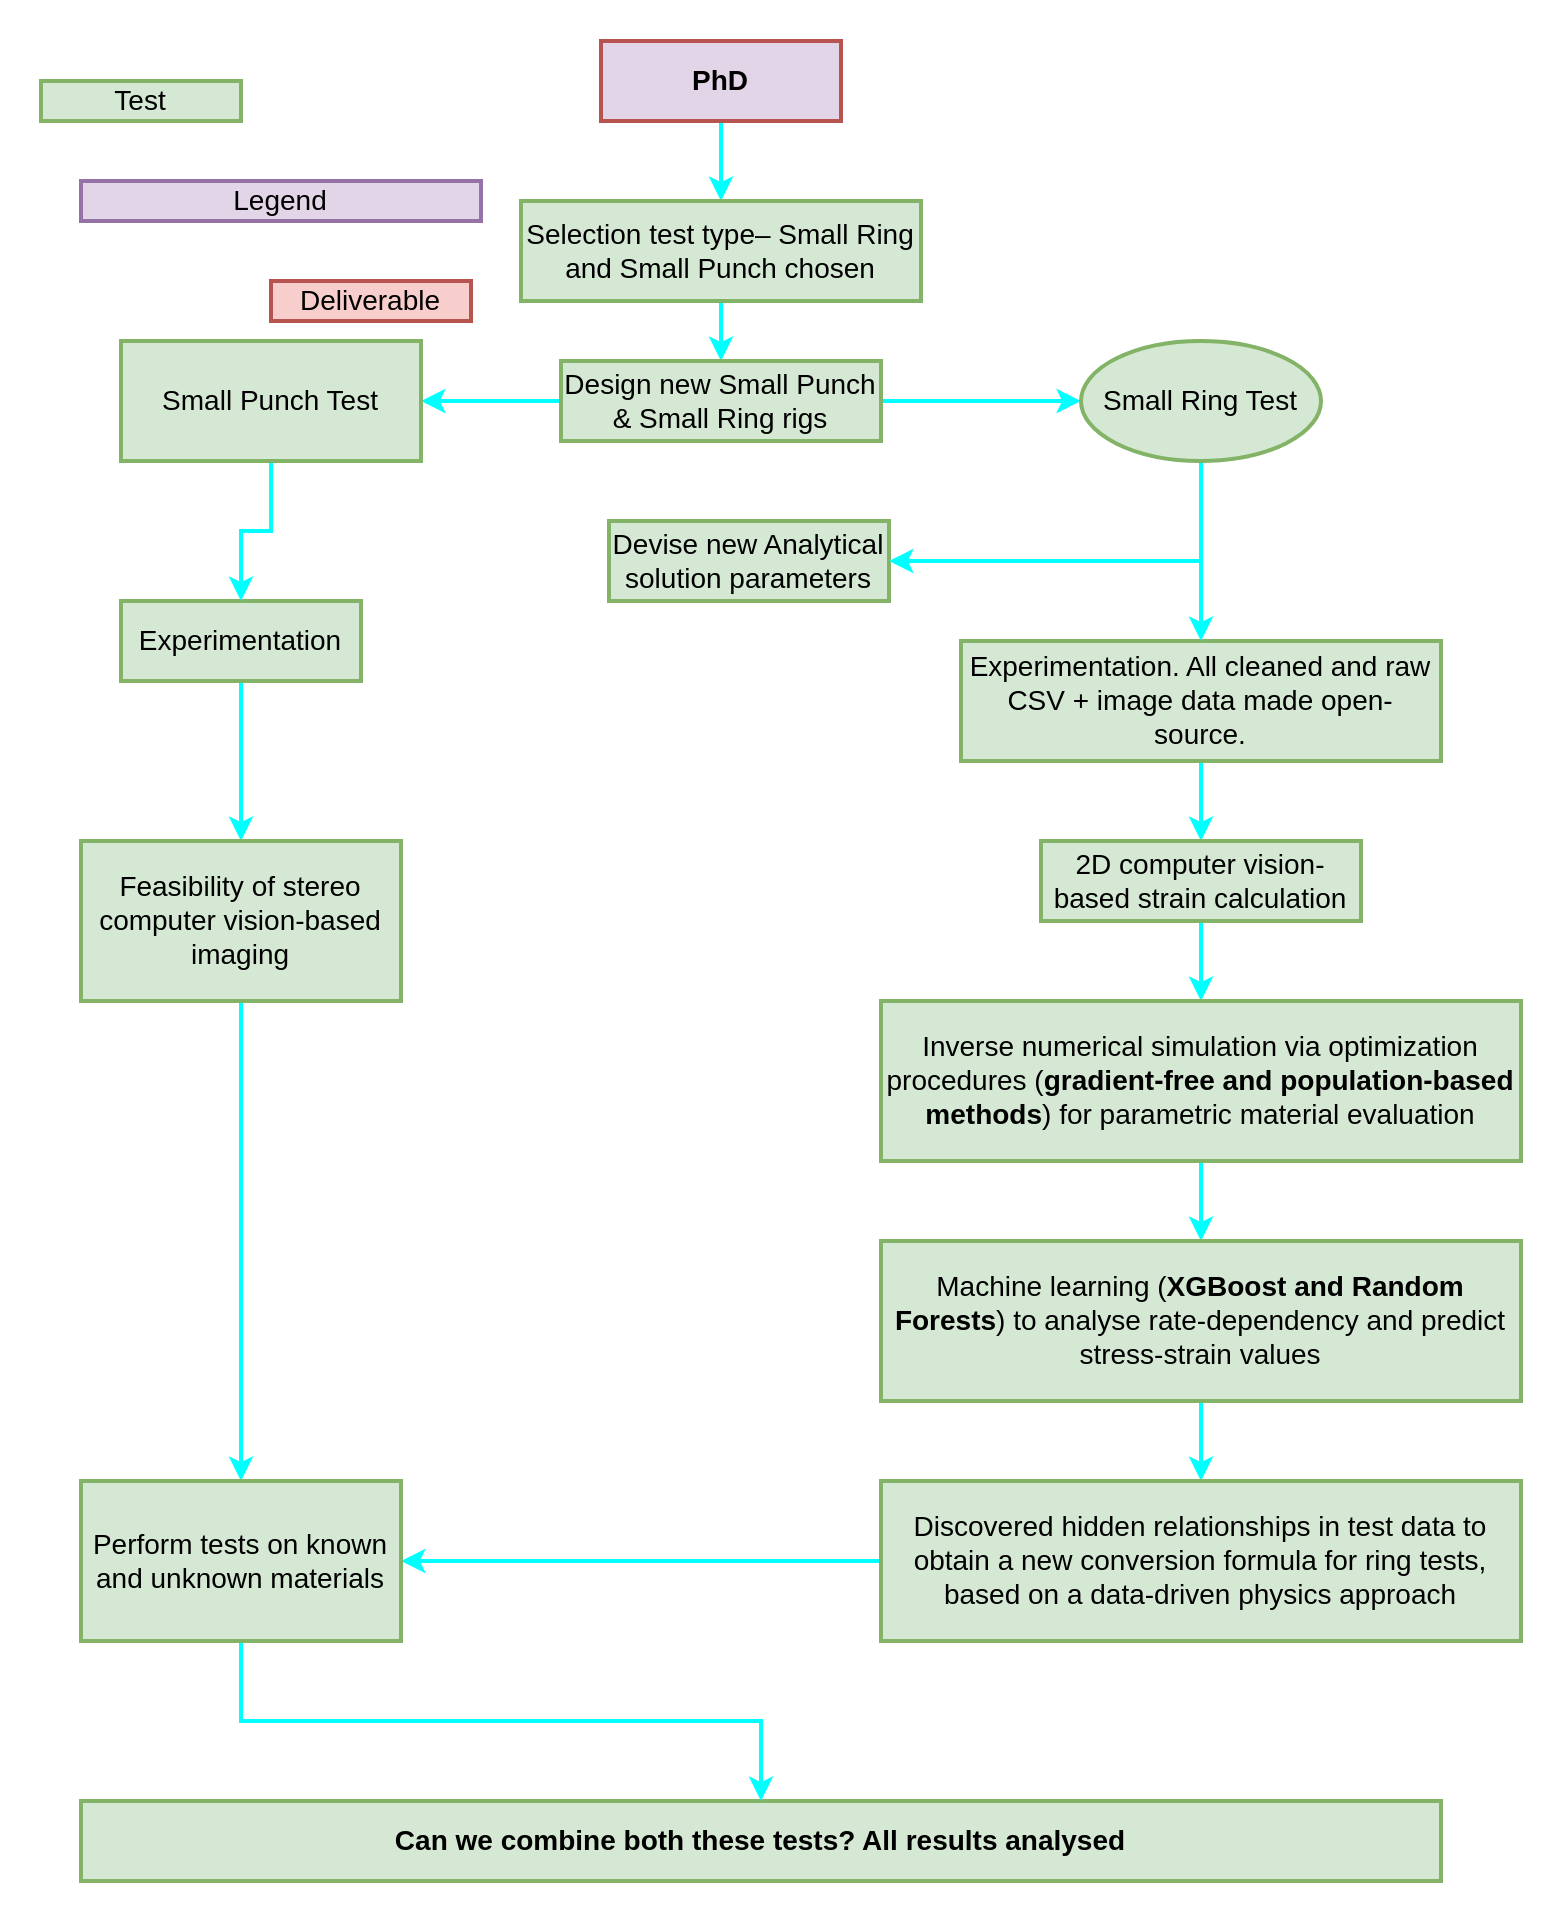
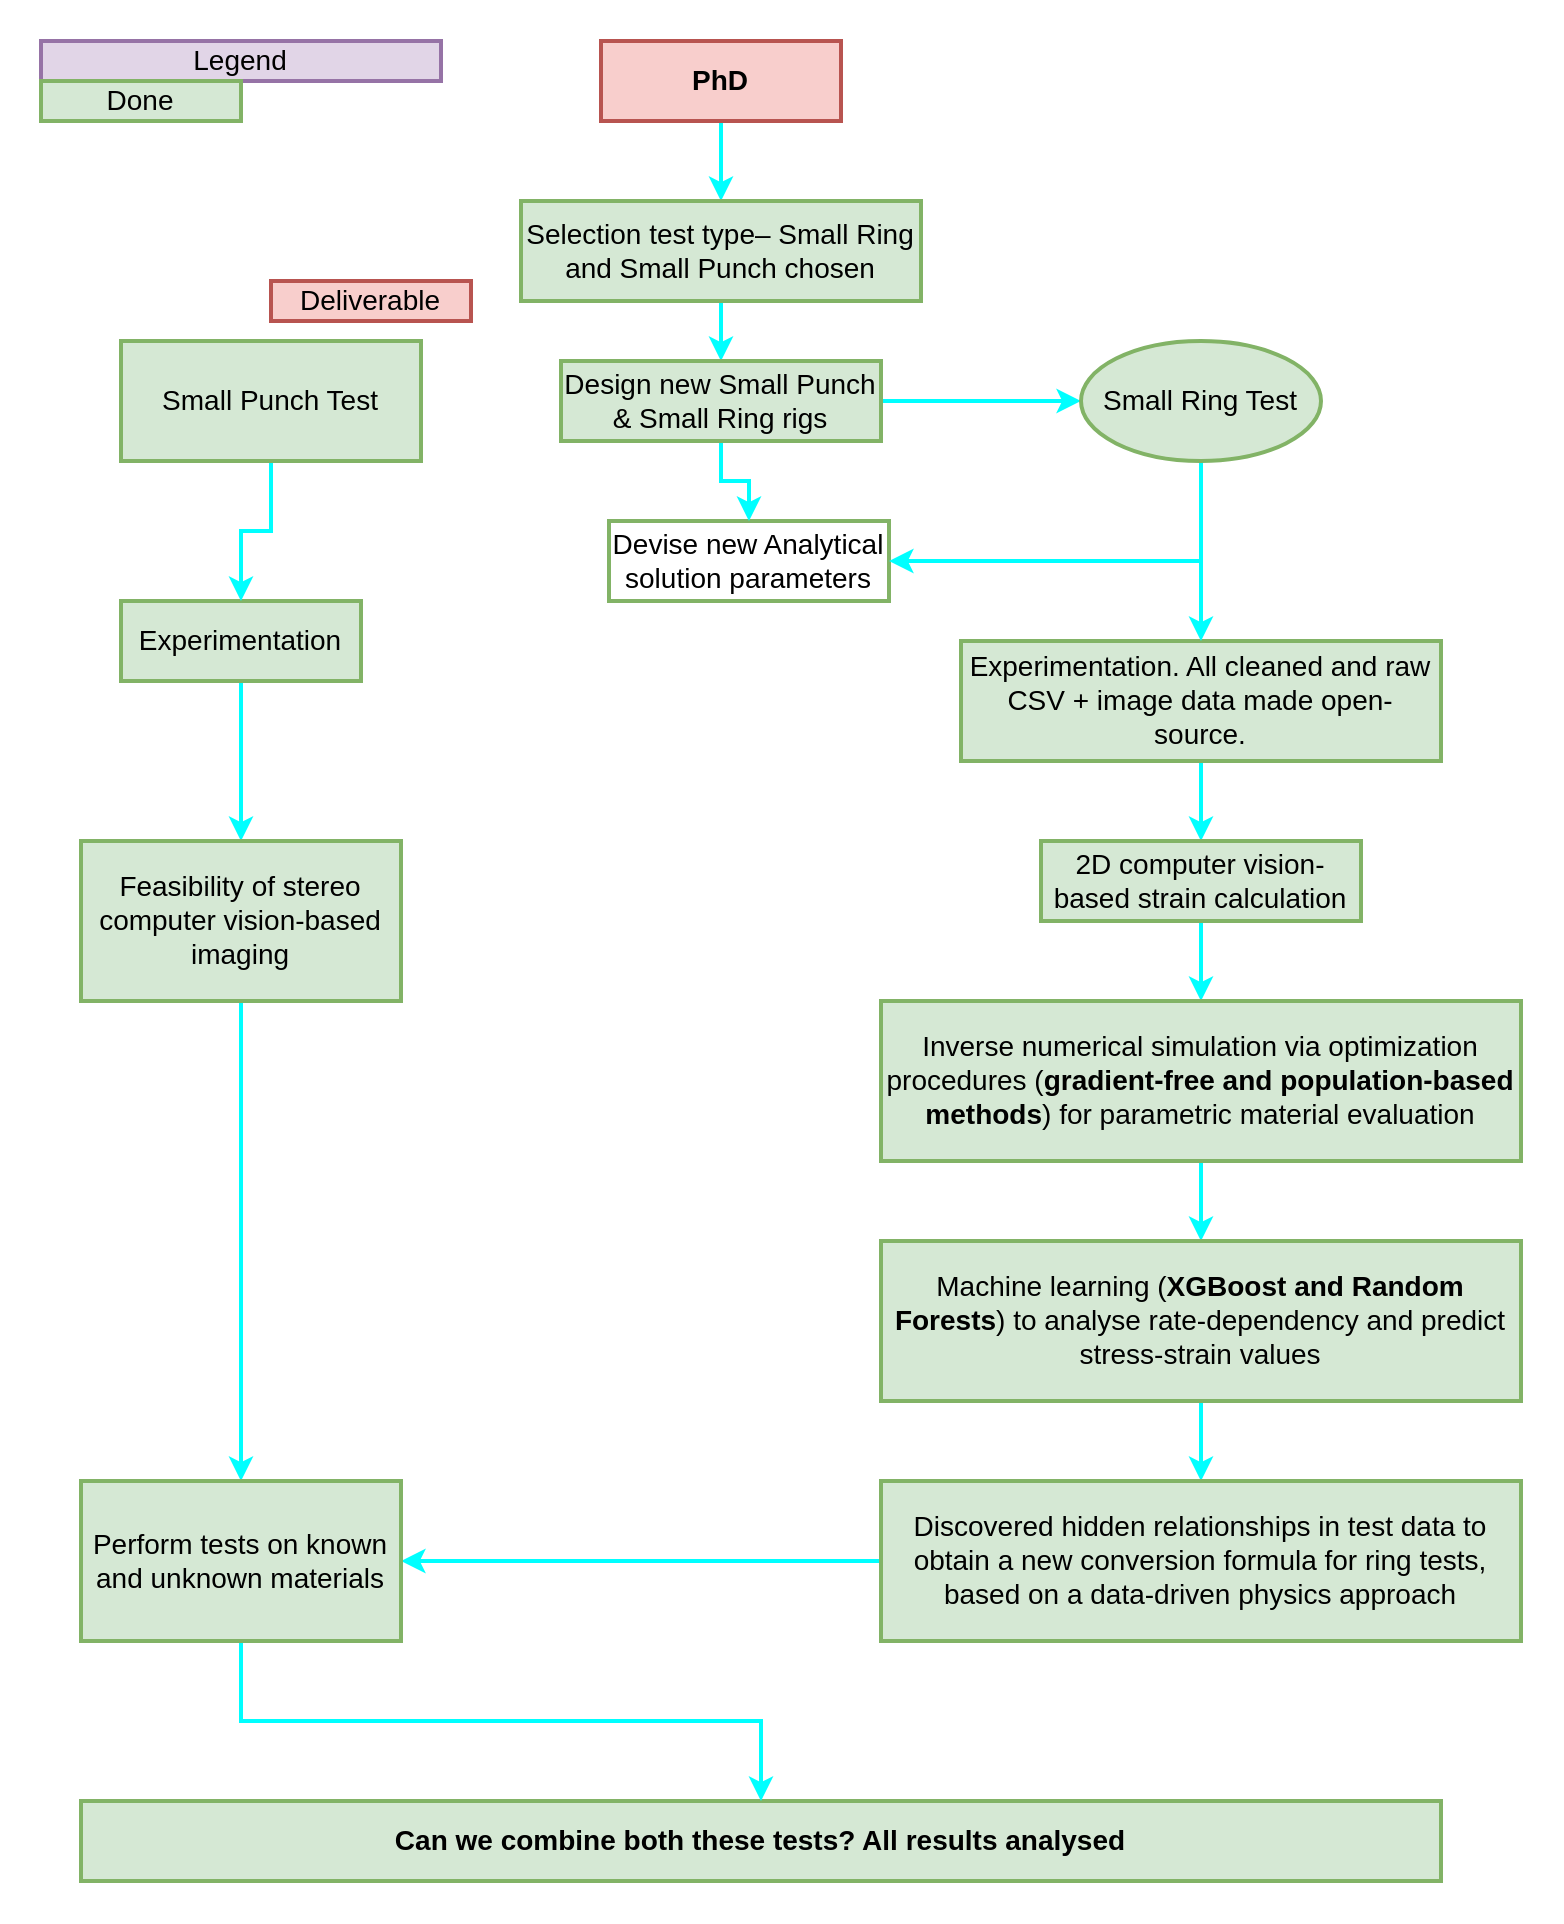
node "PhD": fillcolor #e1d5e7 -> #f8cecc
node "Test": label "Test" -> "Done"
node "Legend": moved (281, 201) -> (241, 61)
edge "Design new Small Punch & Small Ring rigs" -> "Small Punch Test": now "Design new Small Punch & Small Ring rigs" -> "Devise new Analytical solution parameters"
node "Devise new Analytical solution parameters": fillcolor #d5e8d4 -> #ffffff
